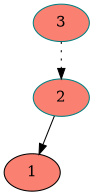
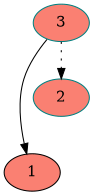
edge "2" -> "1": now "3" -> "1"
